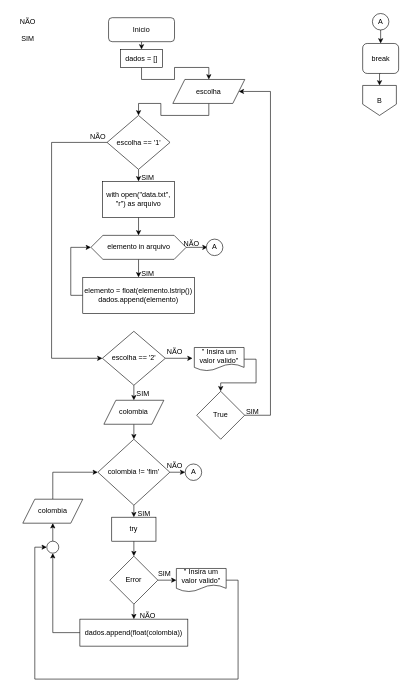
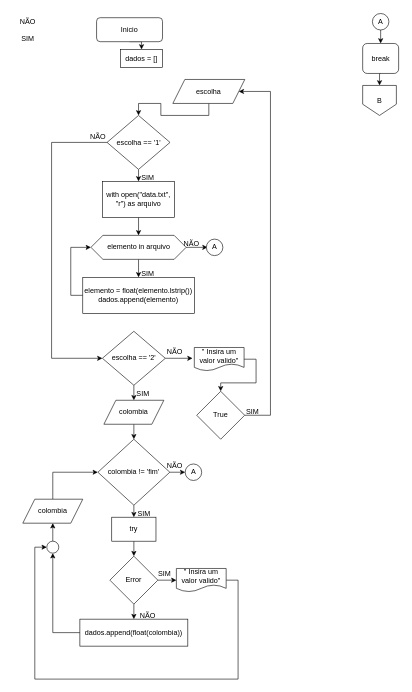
node "Inicio": moved (141, 30) -> (129, 30)
edge "dados = []" -> "escolha": removed
